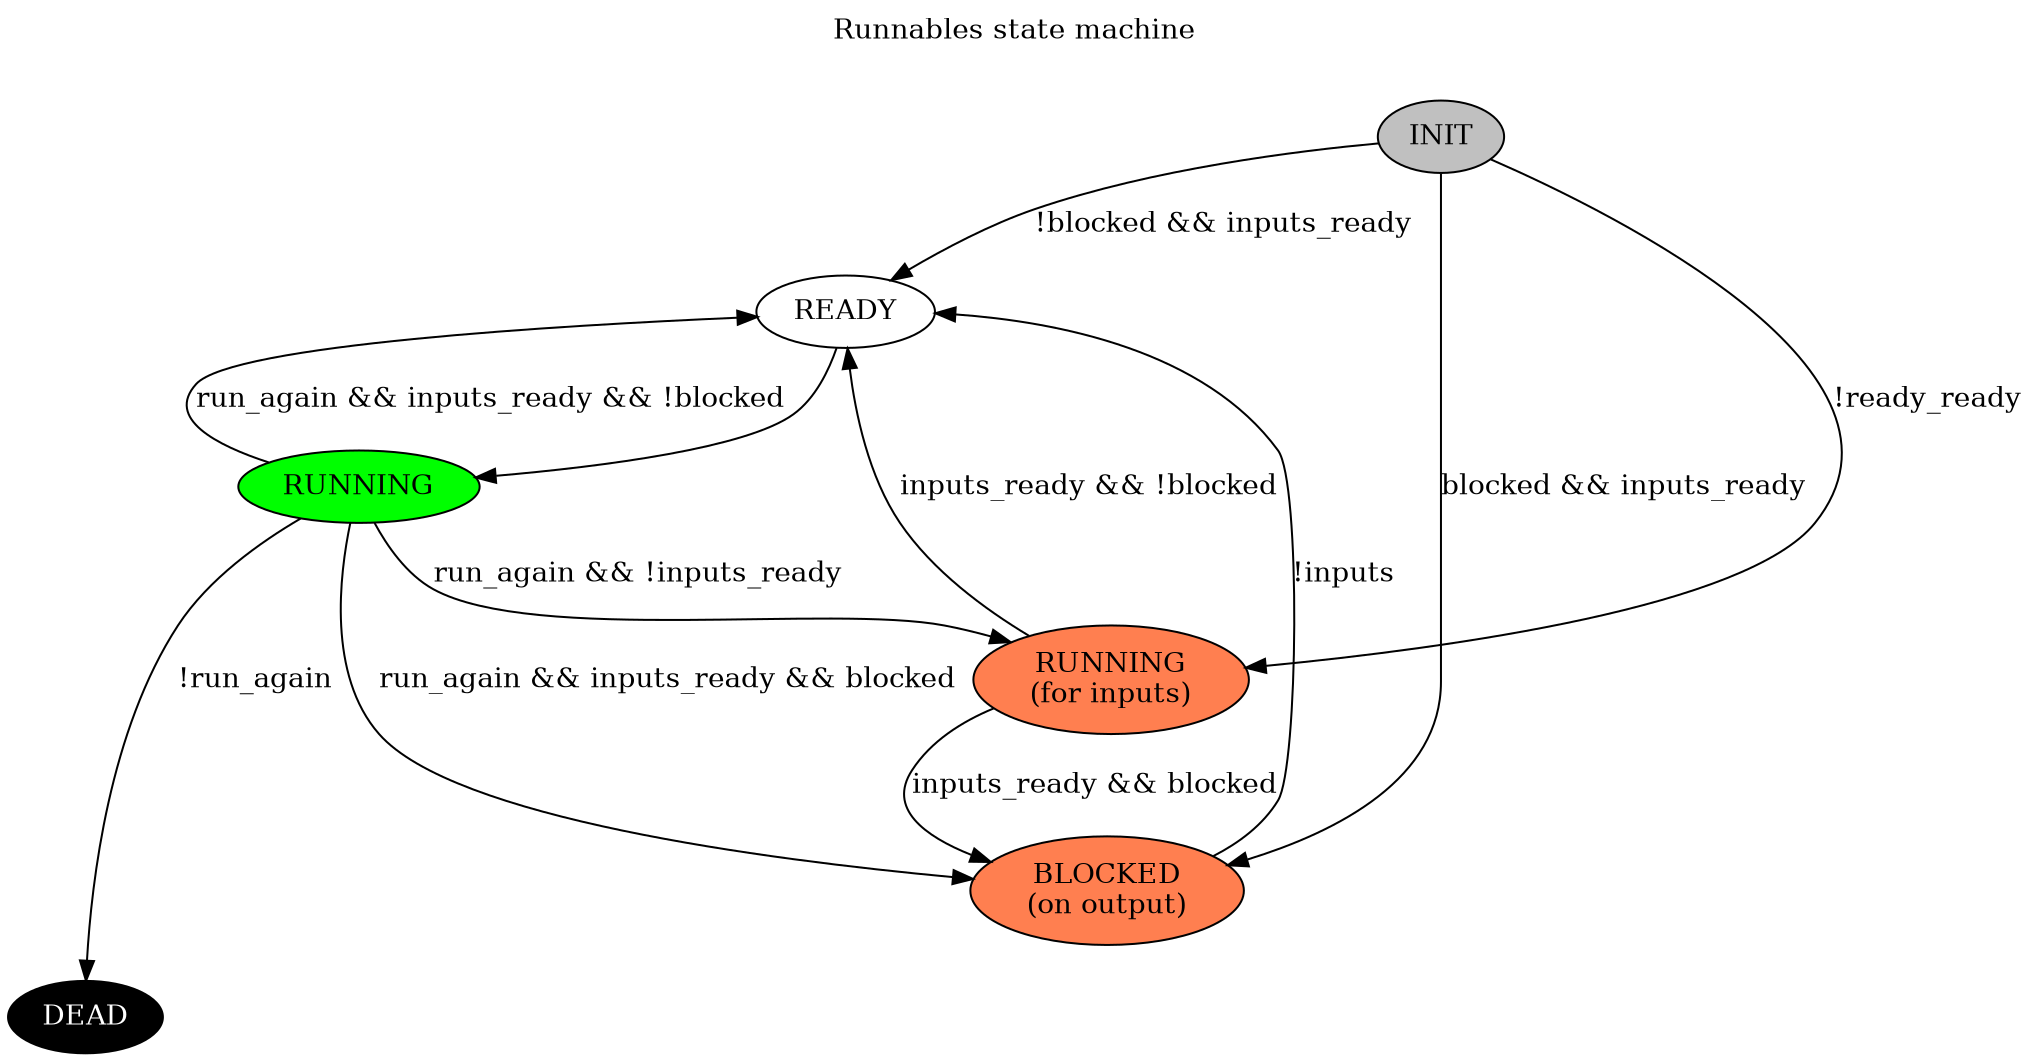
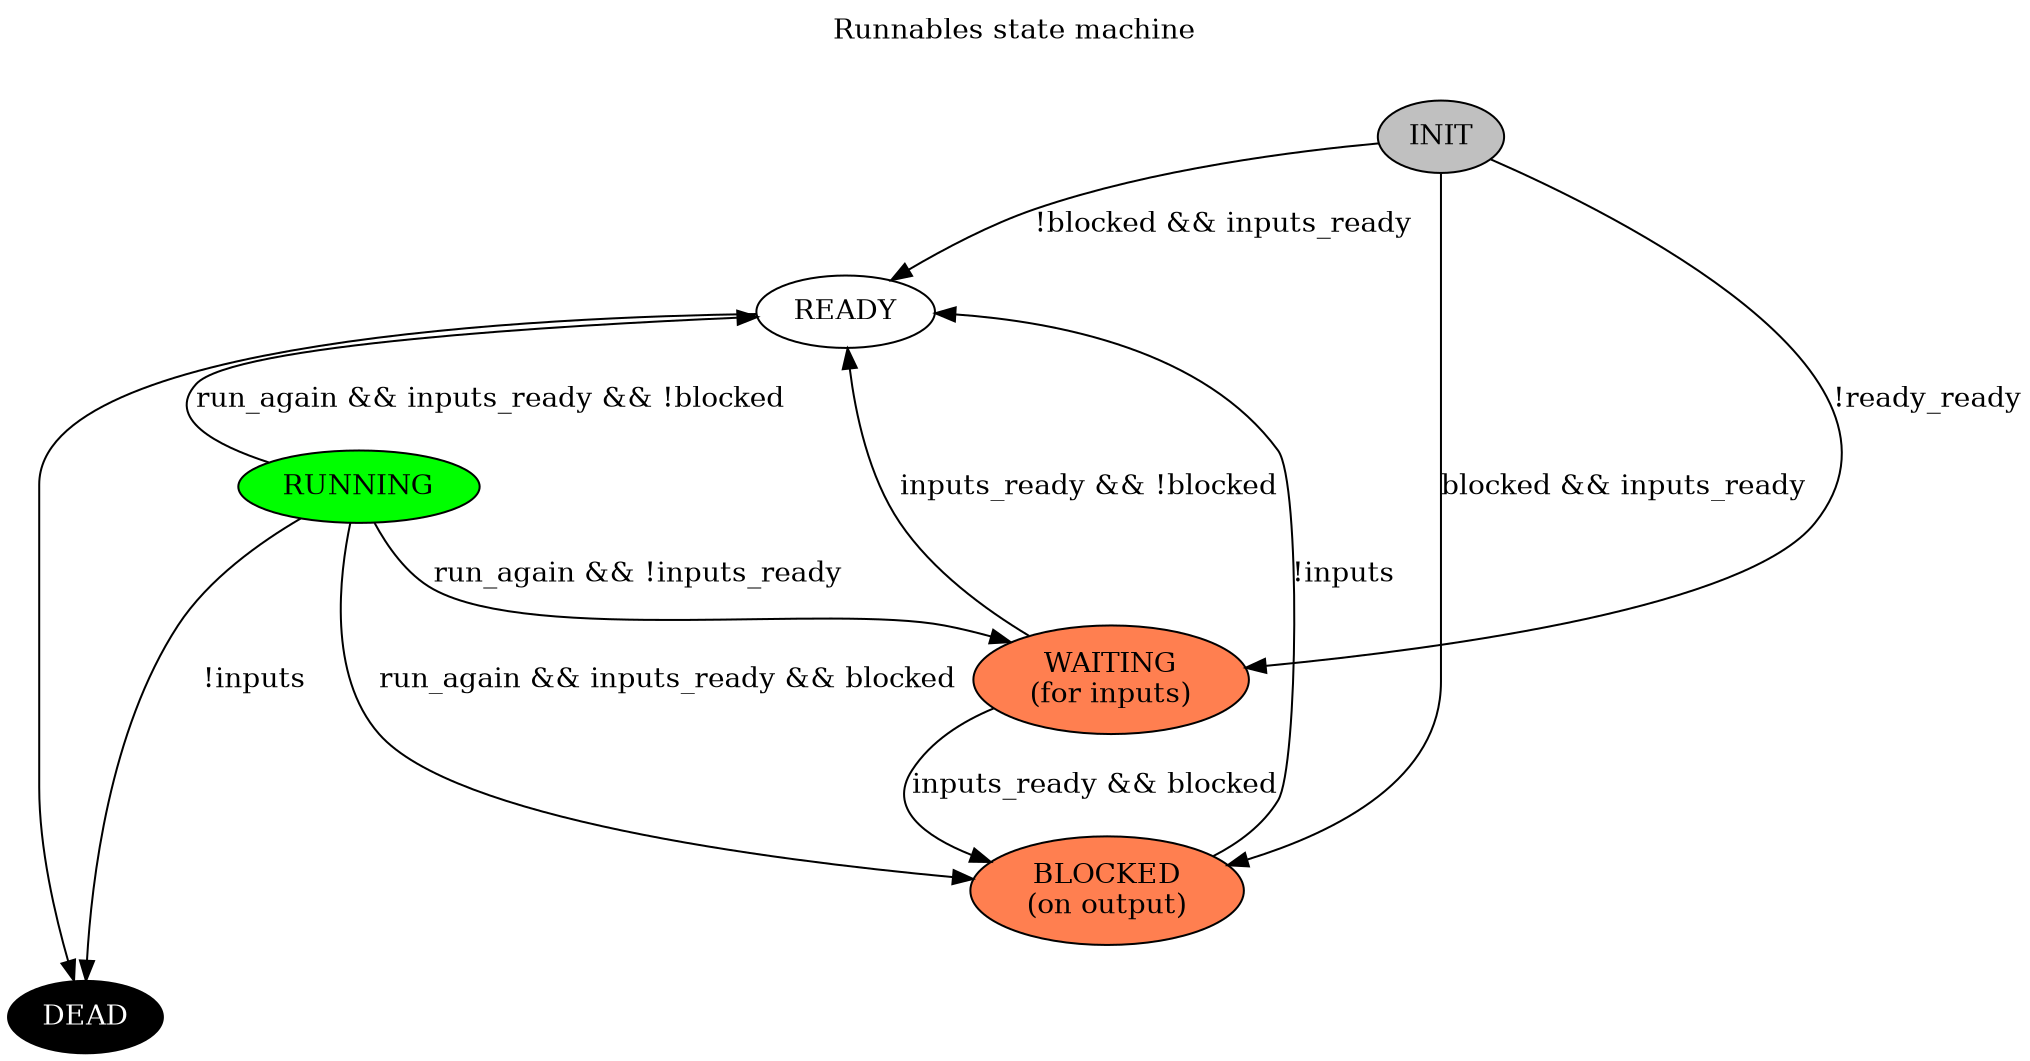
edge "READY" -> "RUNNING": now "READY" -> "DEAD"
edge "RUNNING" -> "DEAD": label "!run_again" -> "!inputs"
node "RUNNING (for inputs)": label "RUNNING (for inputs)" -> "WAITING (for inputs)"
